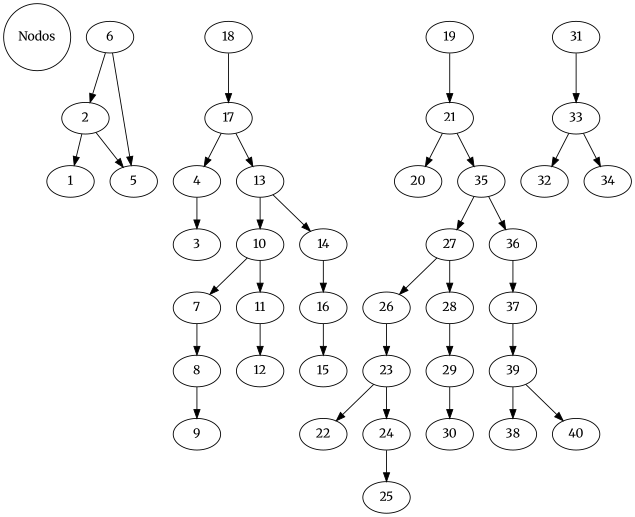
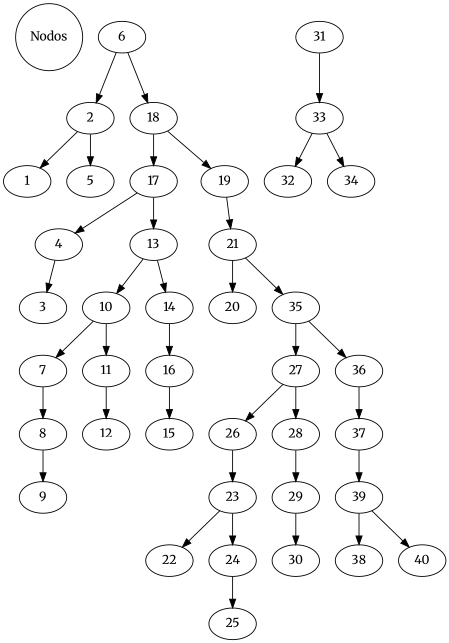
edge "6" -> "5": now "6" -> "18"
edge "18" -> "19": added
